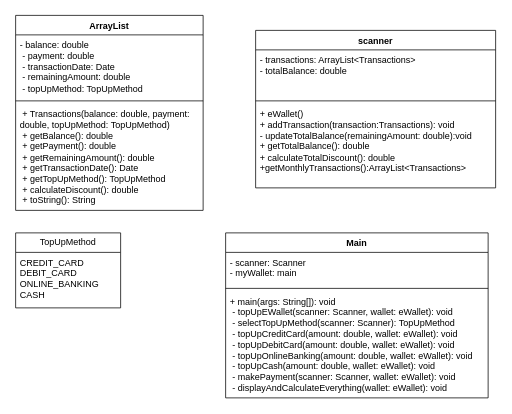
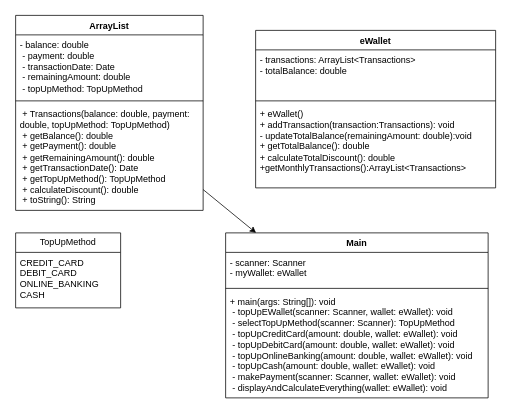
node "scanner": label "scanner" -> "eWallet"
edge "ArrayList" -> "Main": added
node "- scanner: Scanner - myWallet: main": label "- scanner: Scanner - myWallet: main" -> "- scanner: Scanner - myWallet: eWallet"
